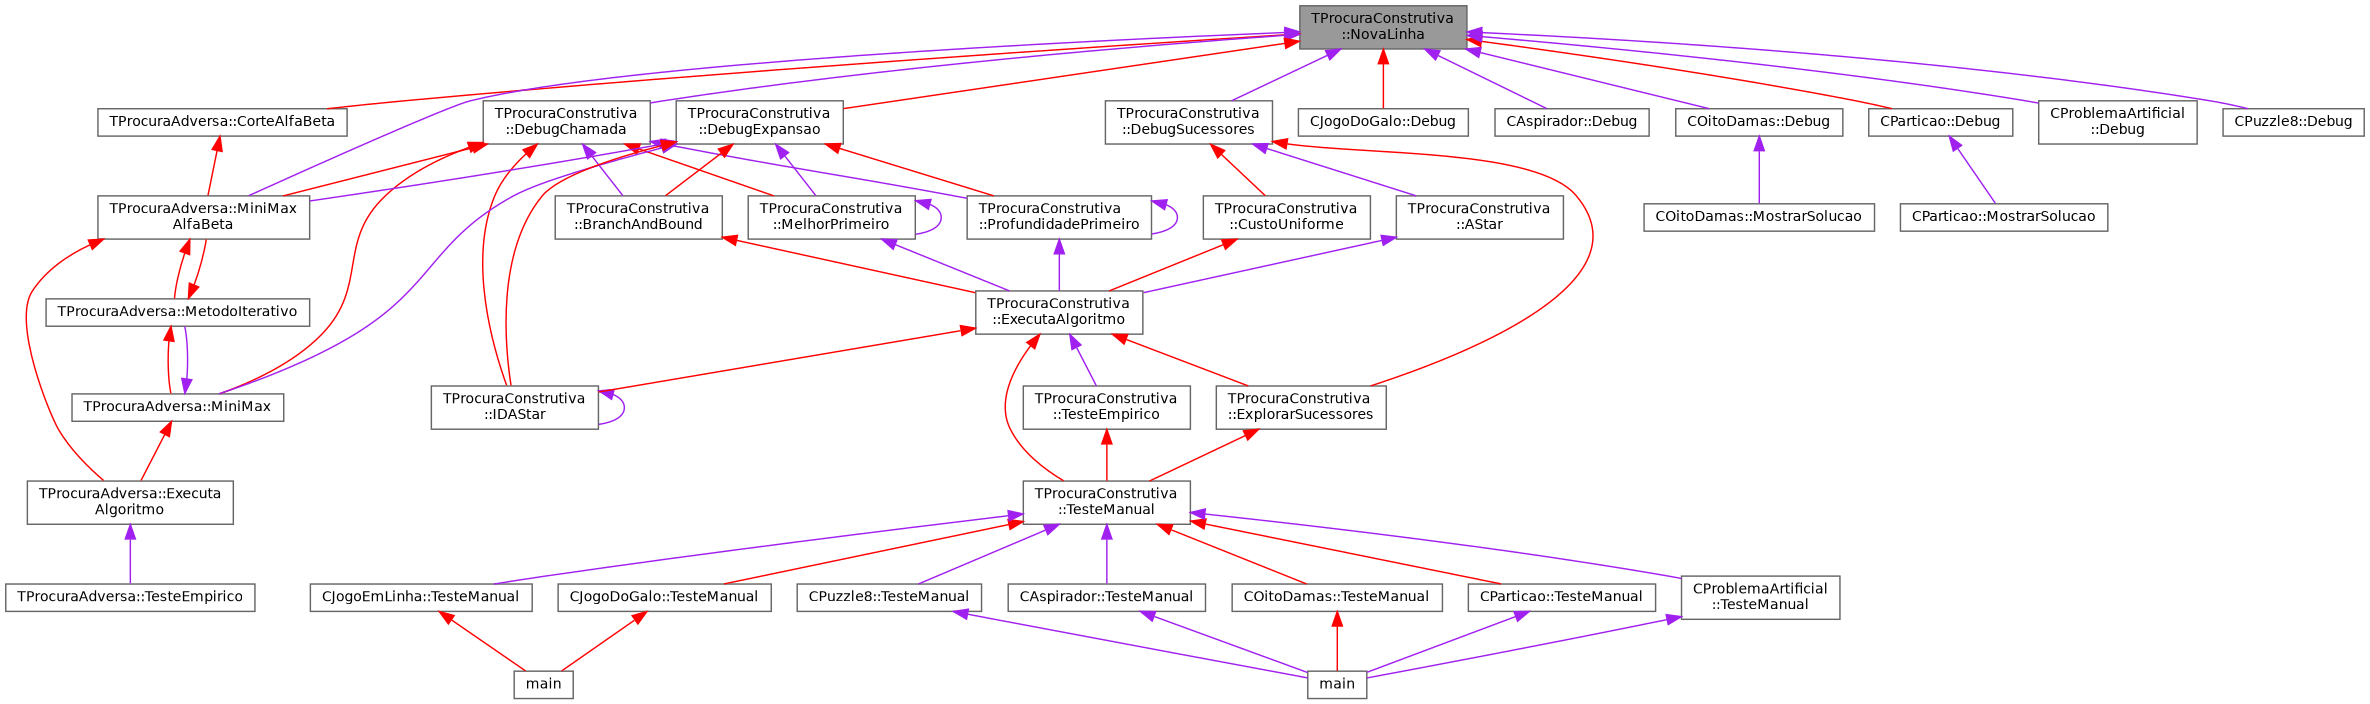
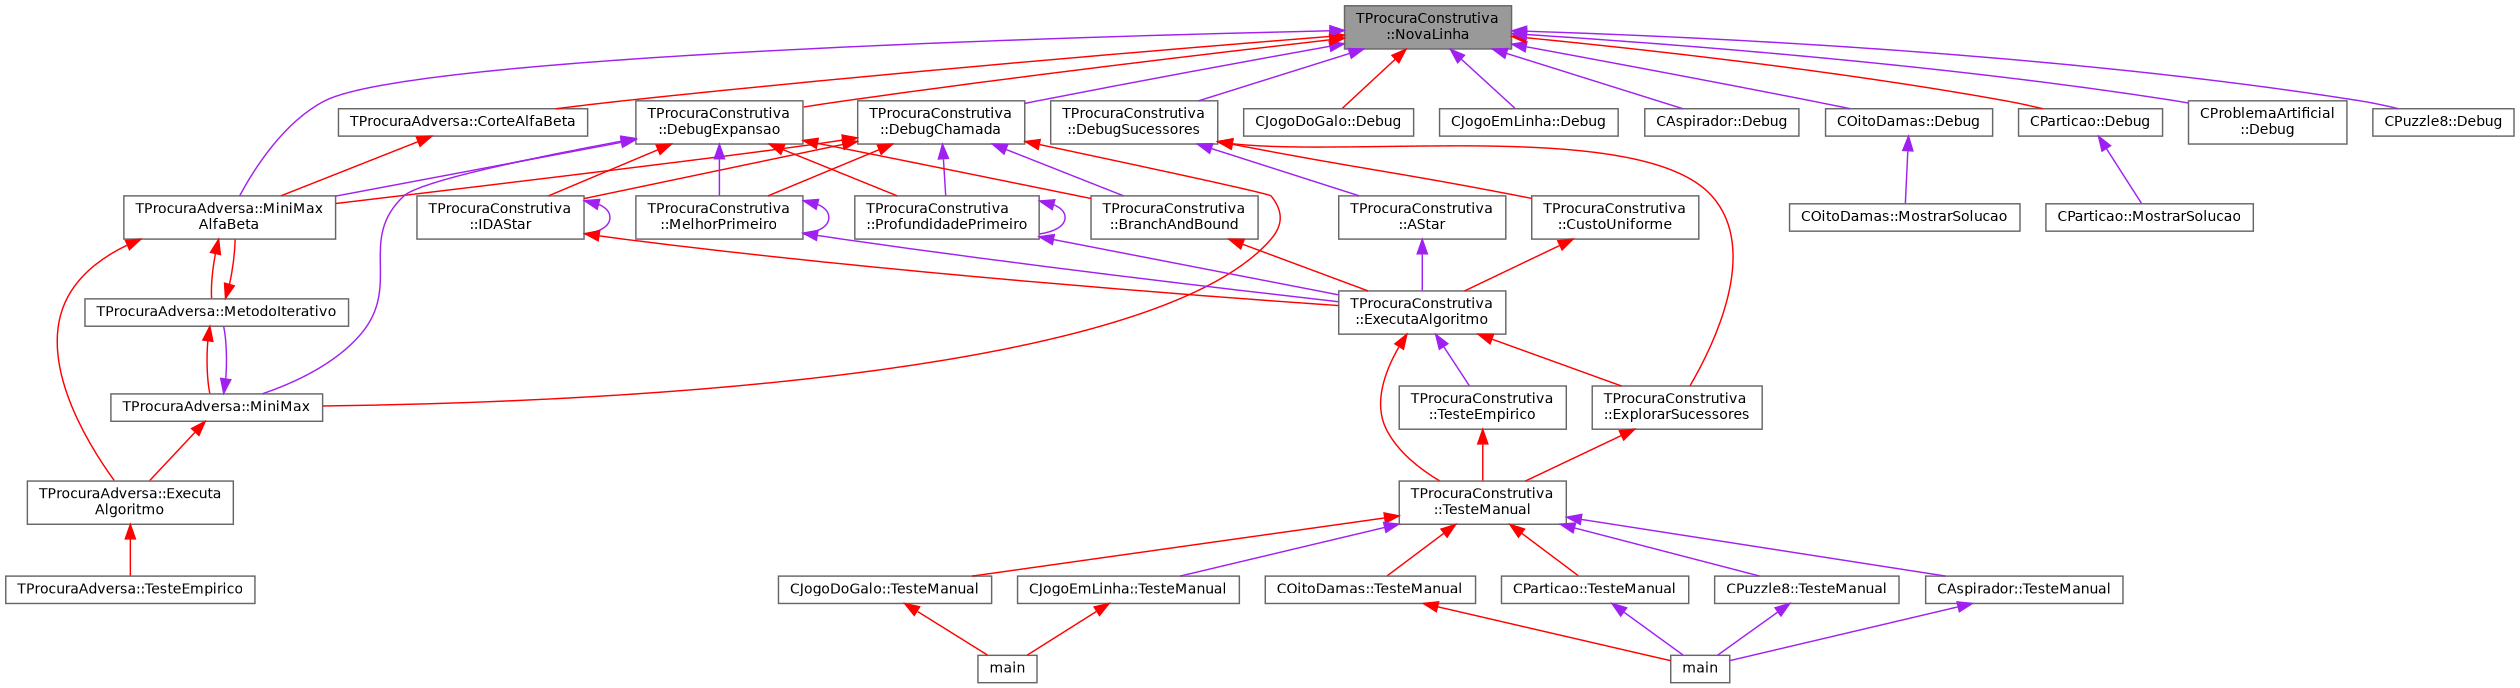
node "CJogoEmLinha::Debug": added
edge "TProcuraConstrutiva ::IDAStar" -> "TProcuraConstrutiva ::ExecutaAlgoritmo": reversed
edge "TProcuraAdversa::TesteEmpirico" -> "TProcuraAdversa::Executa Algoritmo": color purple -> red
node "CProblemaArtificial ::TesteManual": removed
